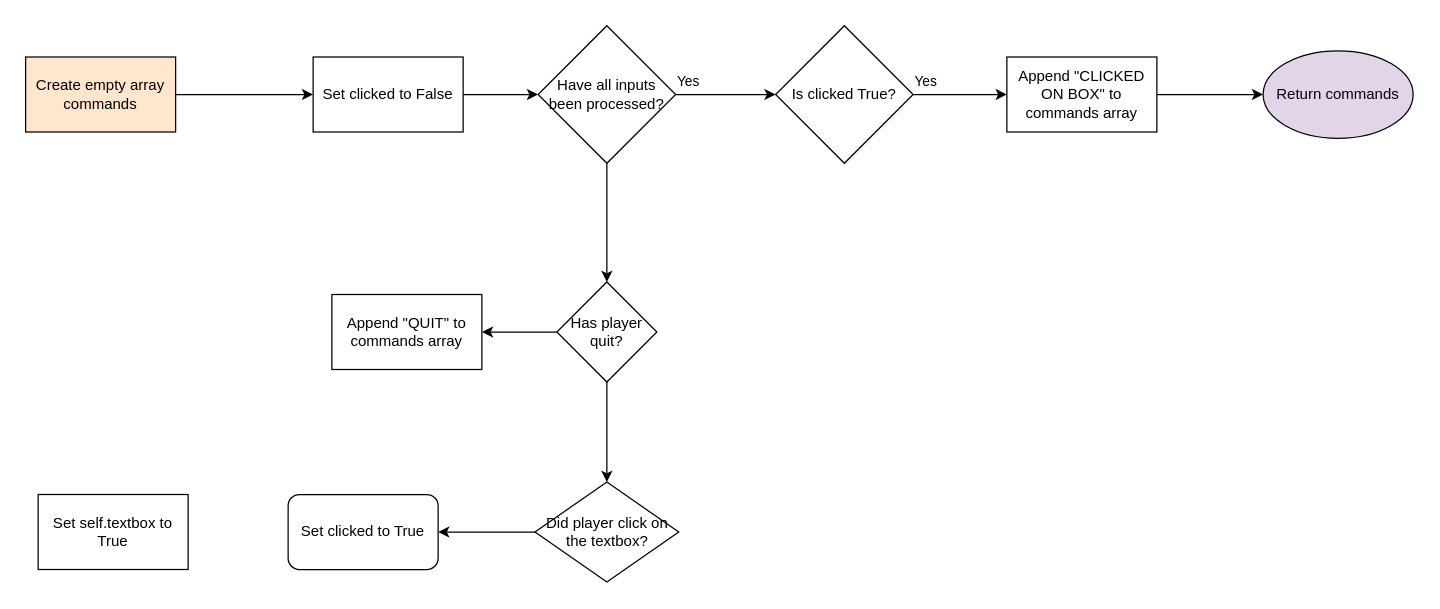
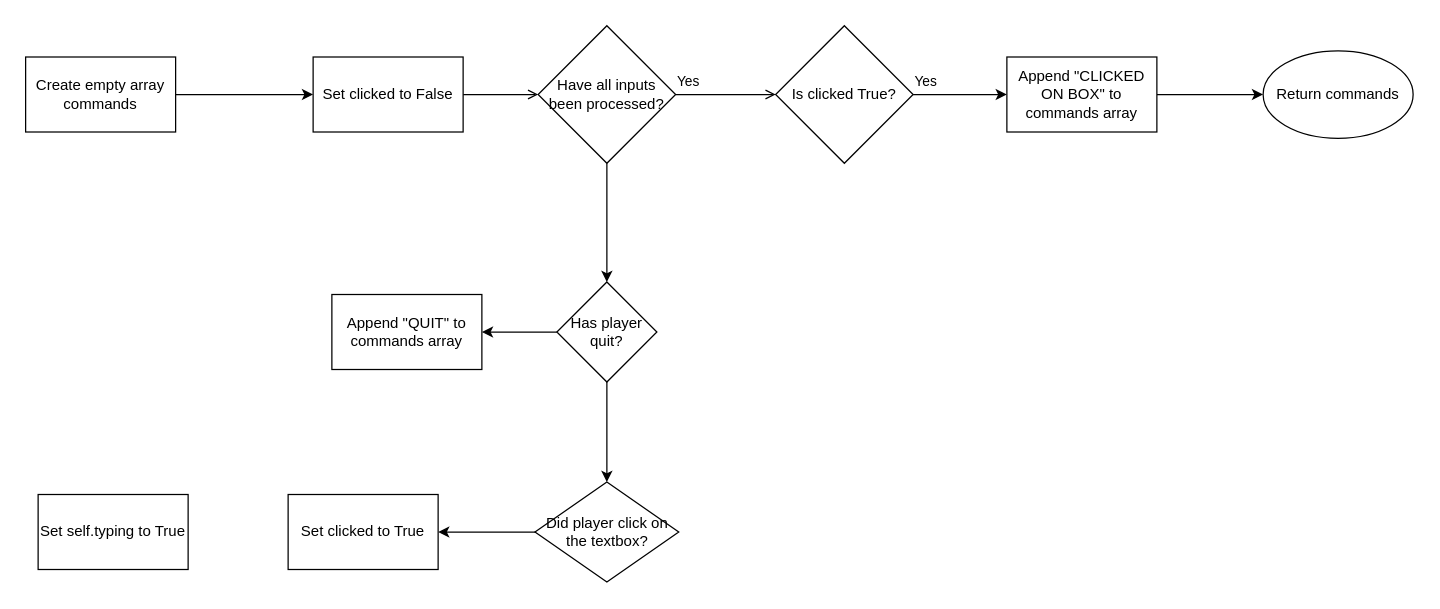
node "Create empty array commands": fillcolor #ffe6cc -> #ffffff
edge "Set clicked to False" -> "Have all inputs been processed?": arrowhead classic -> open
edge "Have all inputs been processed?" -> "Is clicked True?": arrowhead classic -> open
node "Return commands": fillcolor #e1d5e7 -> #ffffff
node "Set self.textbox to True": label "Set self.textbox to True" -> "Set self.typing to True"
node "Set clicked to True": shape rounded rectangle -> rectangle
